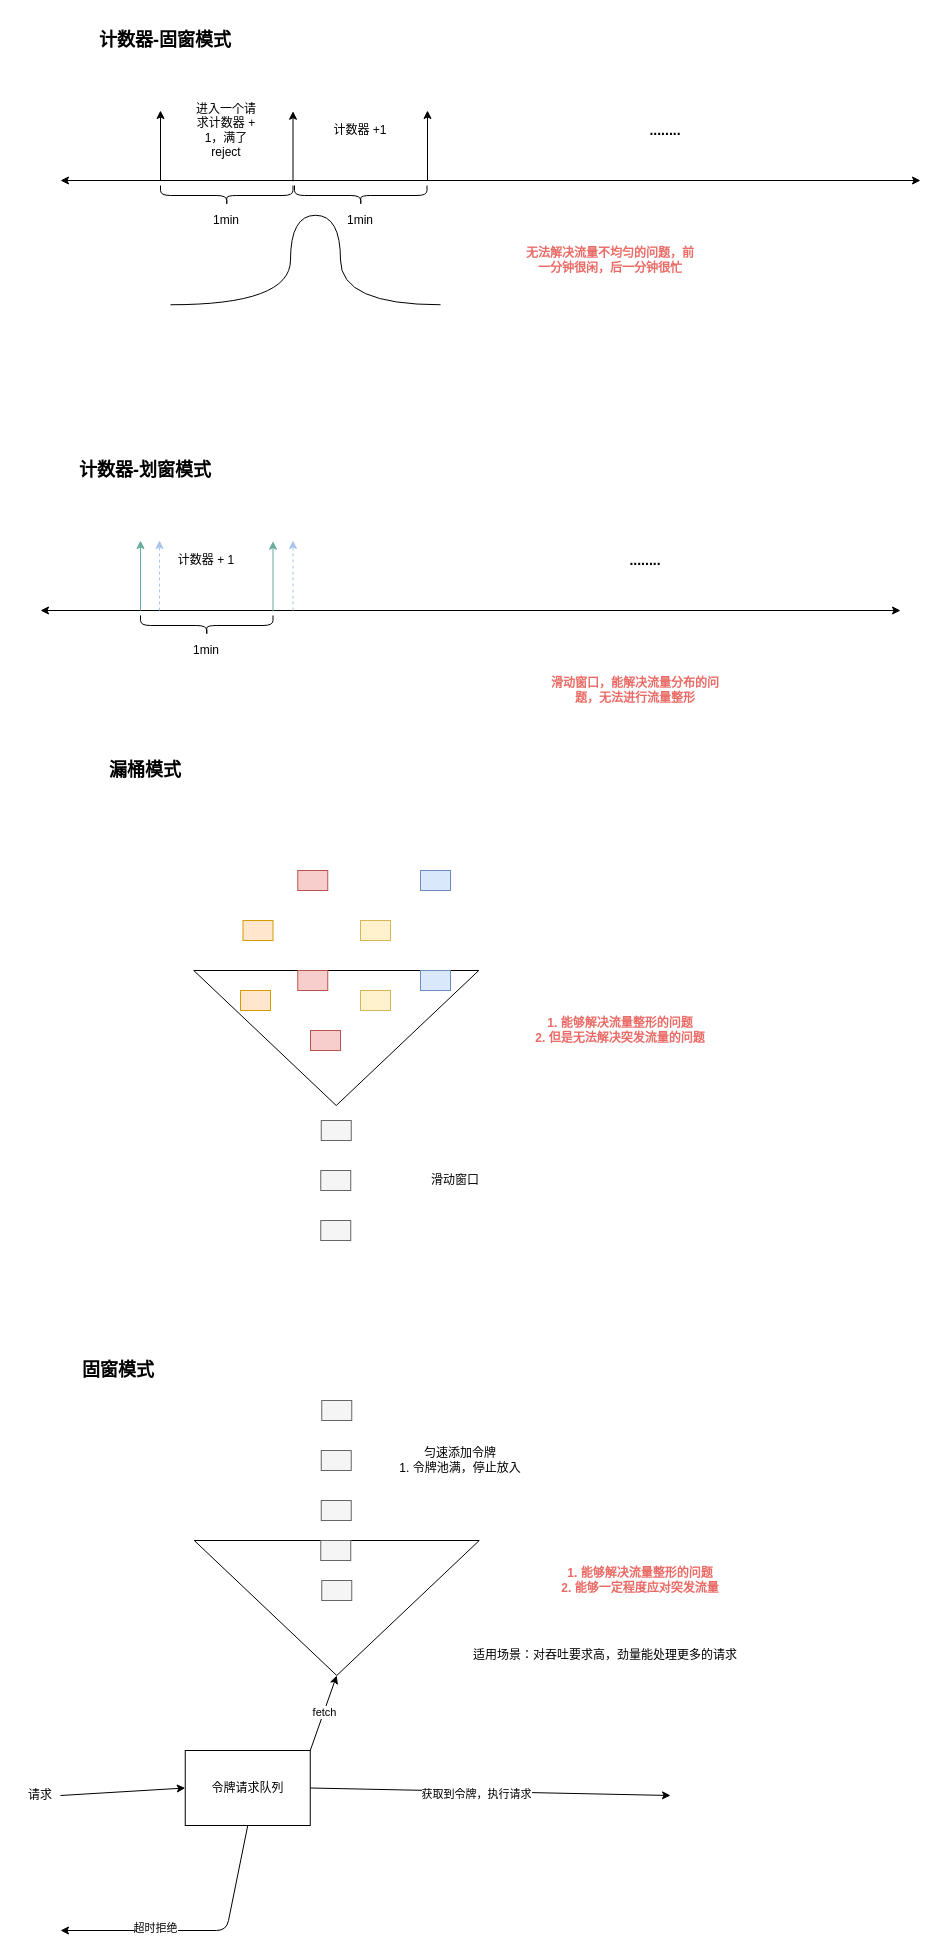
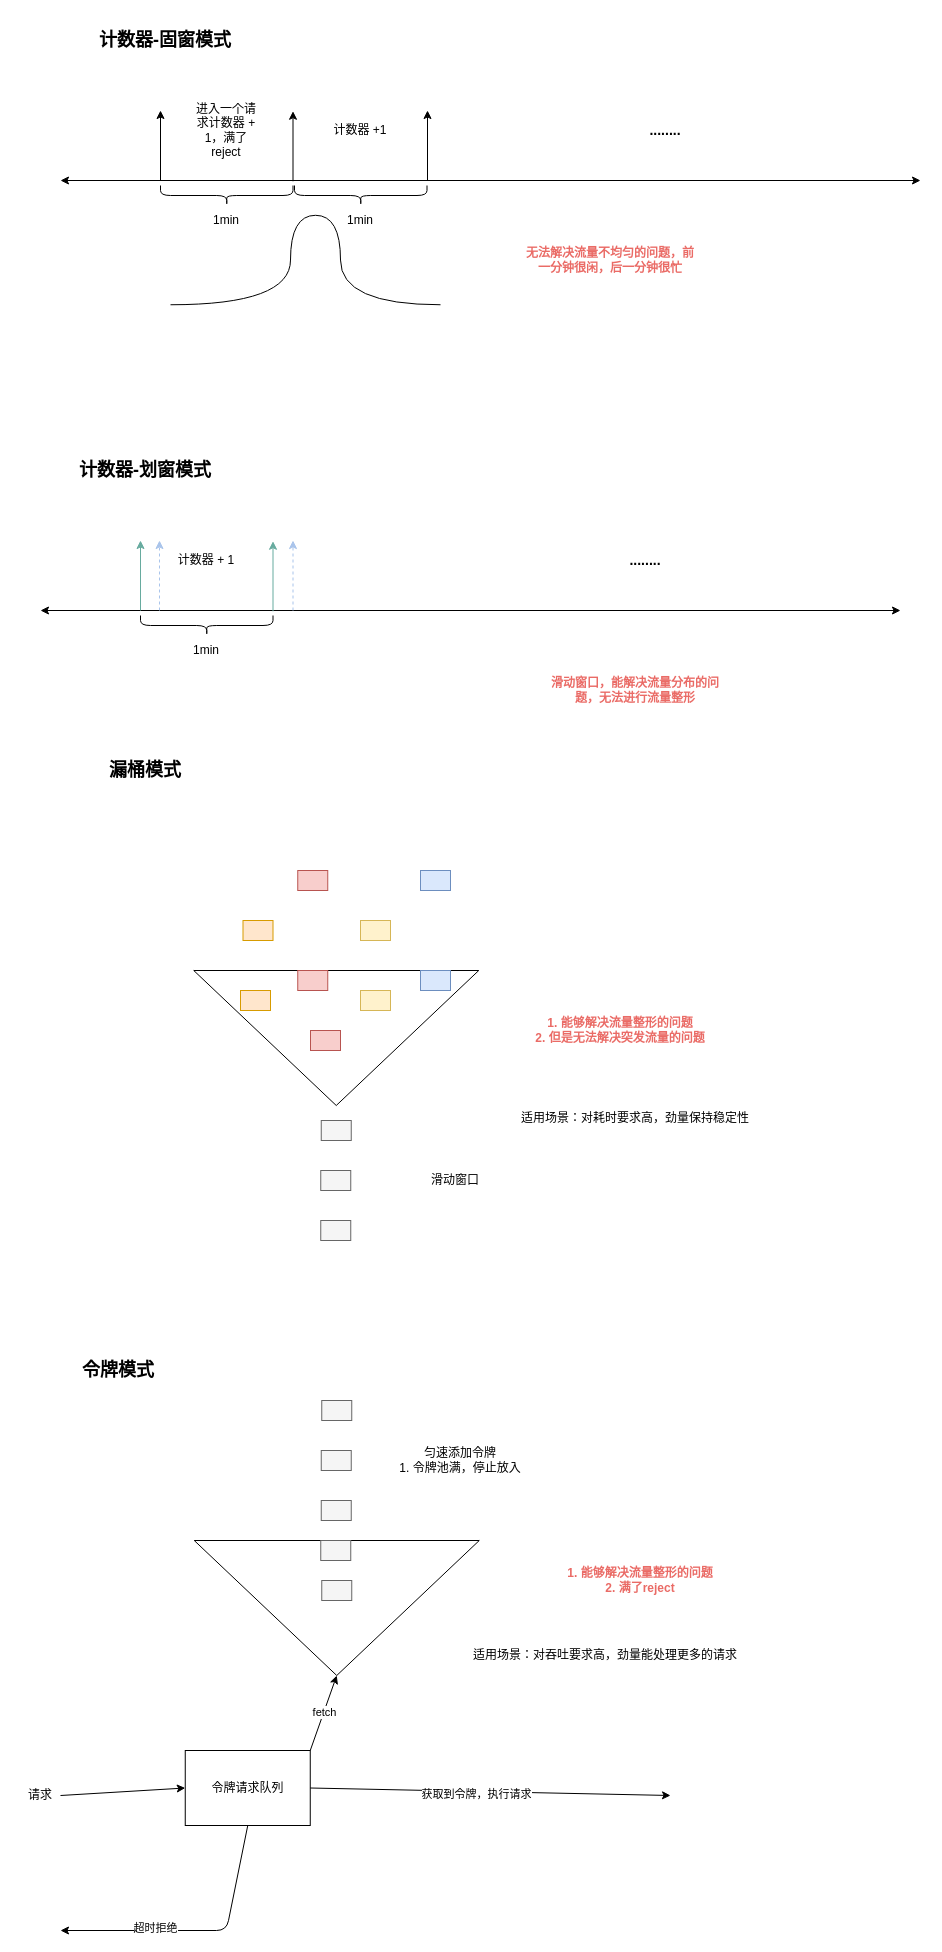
node "适用场景：对耗时要求高，劲量保持稳定性": added
node "固窗模式": label "固窗模式" -> "令牌模式"
node "1. 能够解决流量整形的问题 2. 能够一定程度应对突发流量": label "1. 能够解决流量整形的问题 2. 能够一定程度应对突发流量" -> "1. 能够解决流量整形的问题 2. 满了reject"
